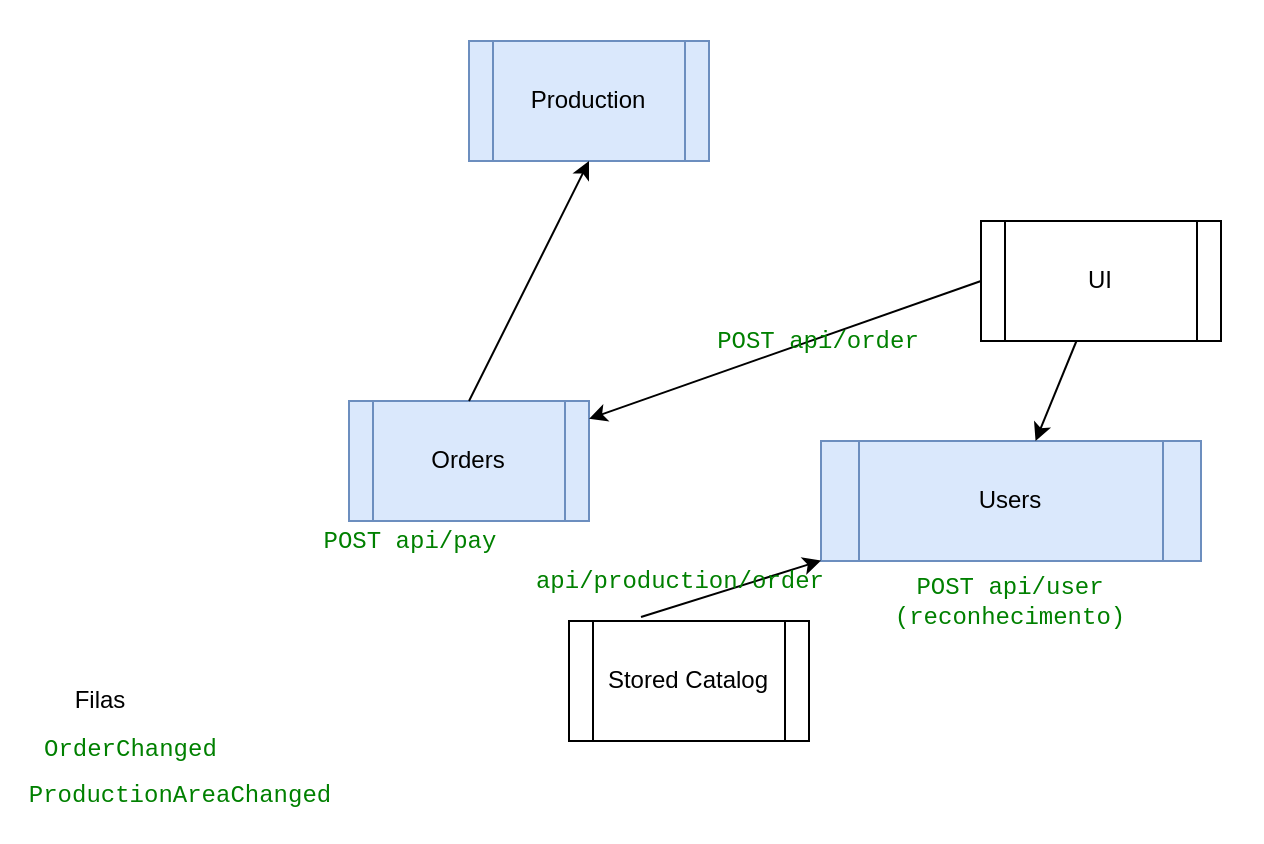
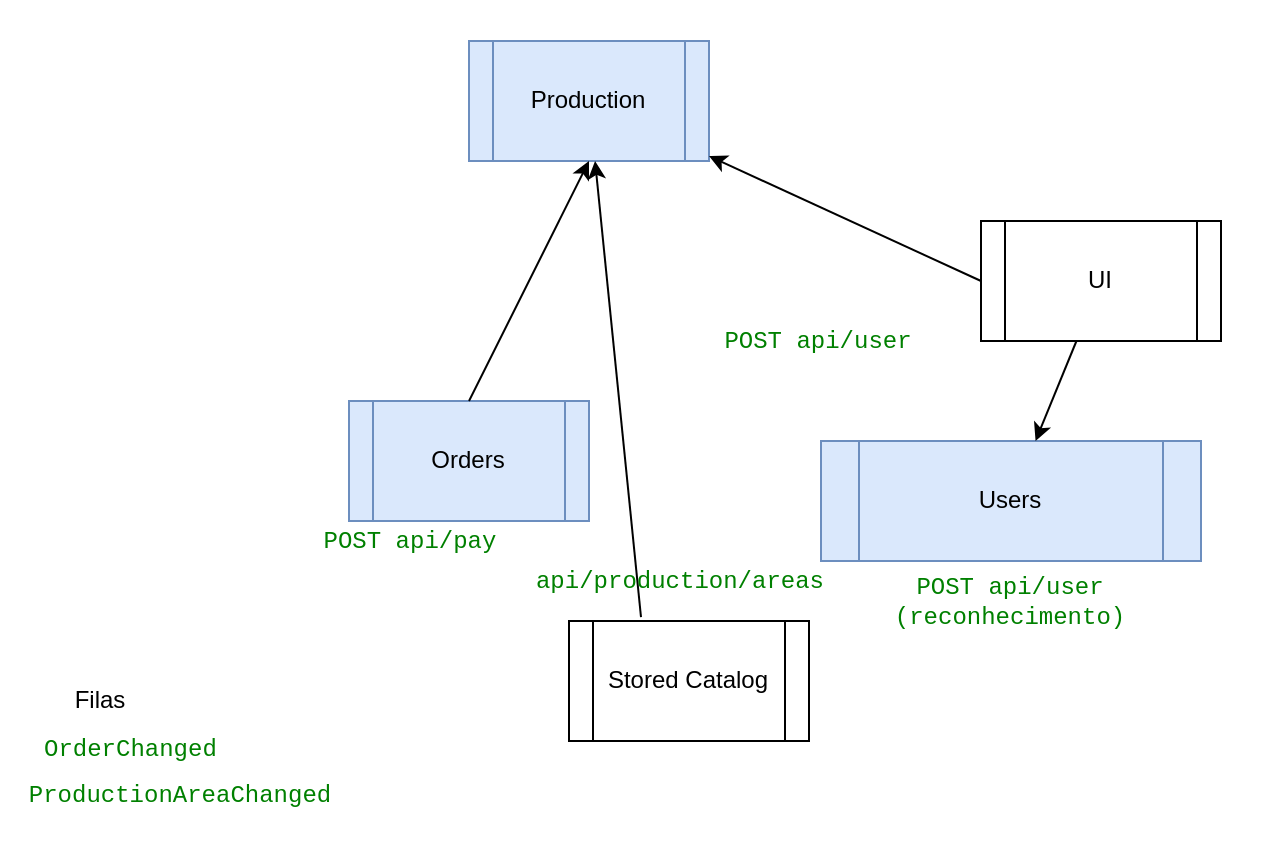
node "POST api/order": label "POST api/order" -> "POST api/user"
edge "UI" -> "Orders": now "UI" -> "Production"
node "api/production/order": label "api/production/order" -> "api/production/areas"
edge "Stored Catalog" -> "Users": now "Stored Catalog" -> "Production"
